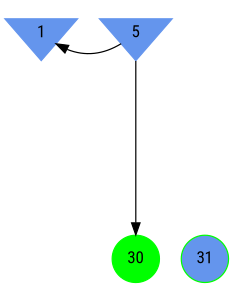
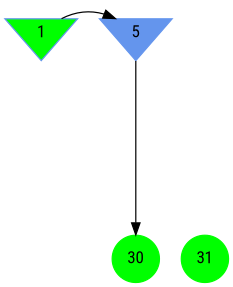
node "1": fillcolor cornflowerblue -> green
edge "5" -> "1": reversed
node "31": fillcolor cornflowerblue -> green
